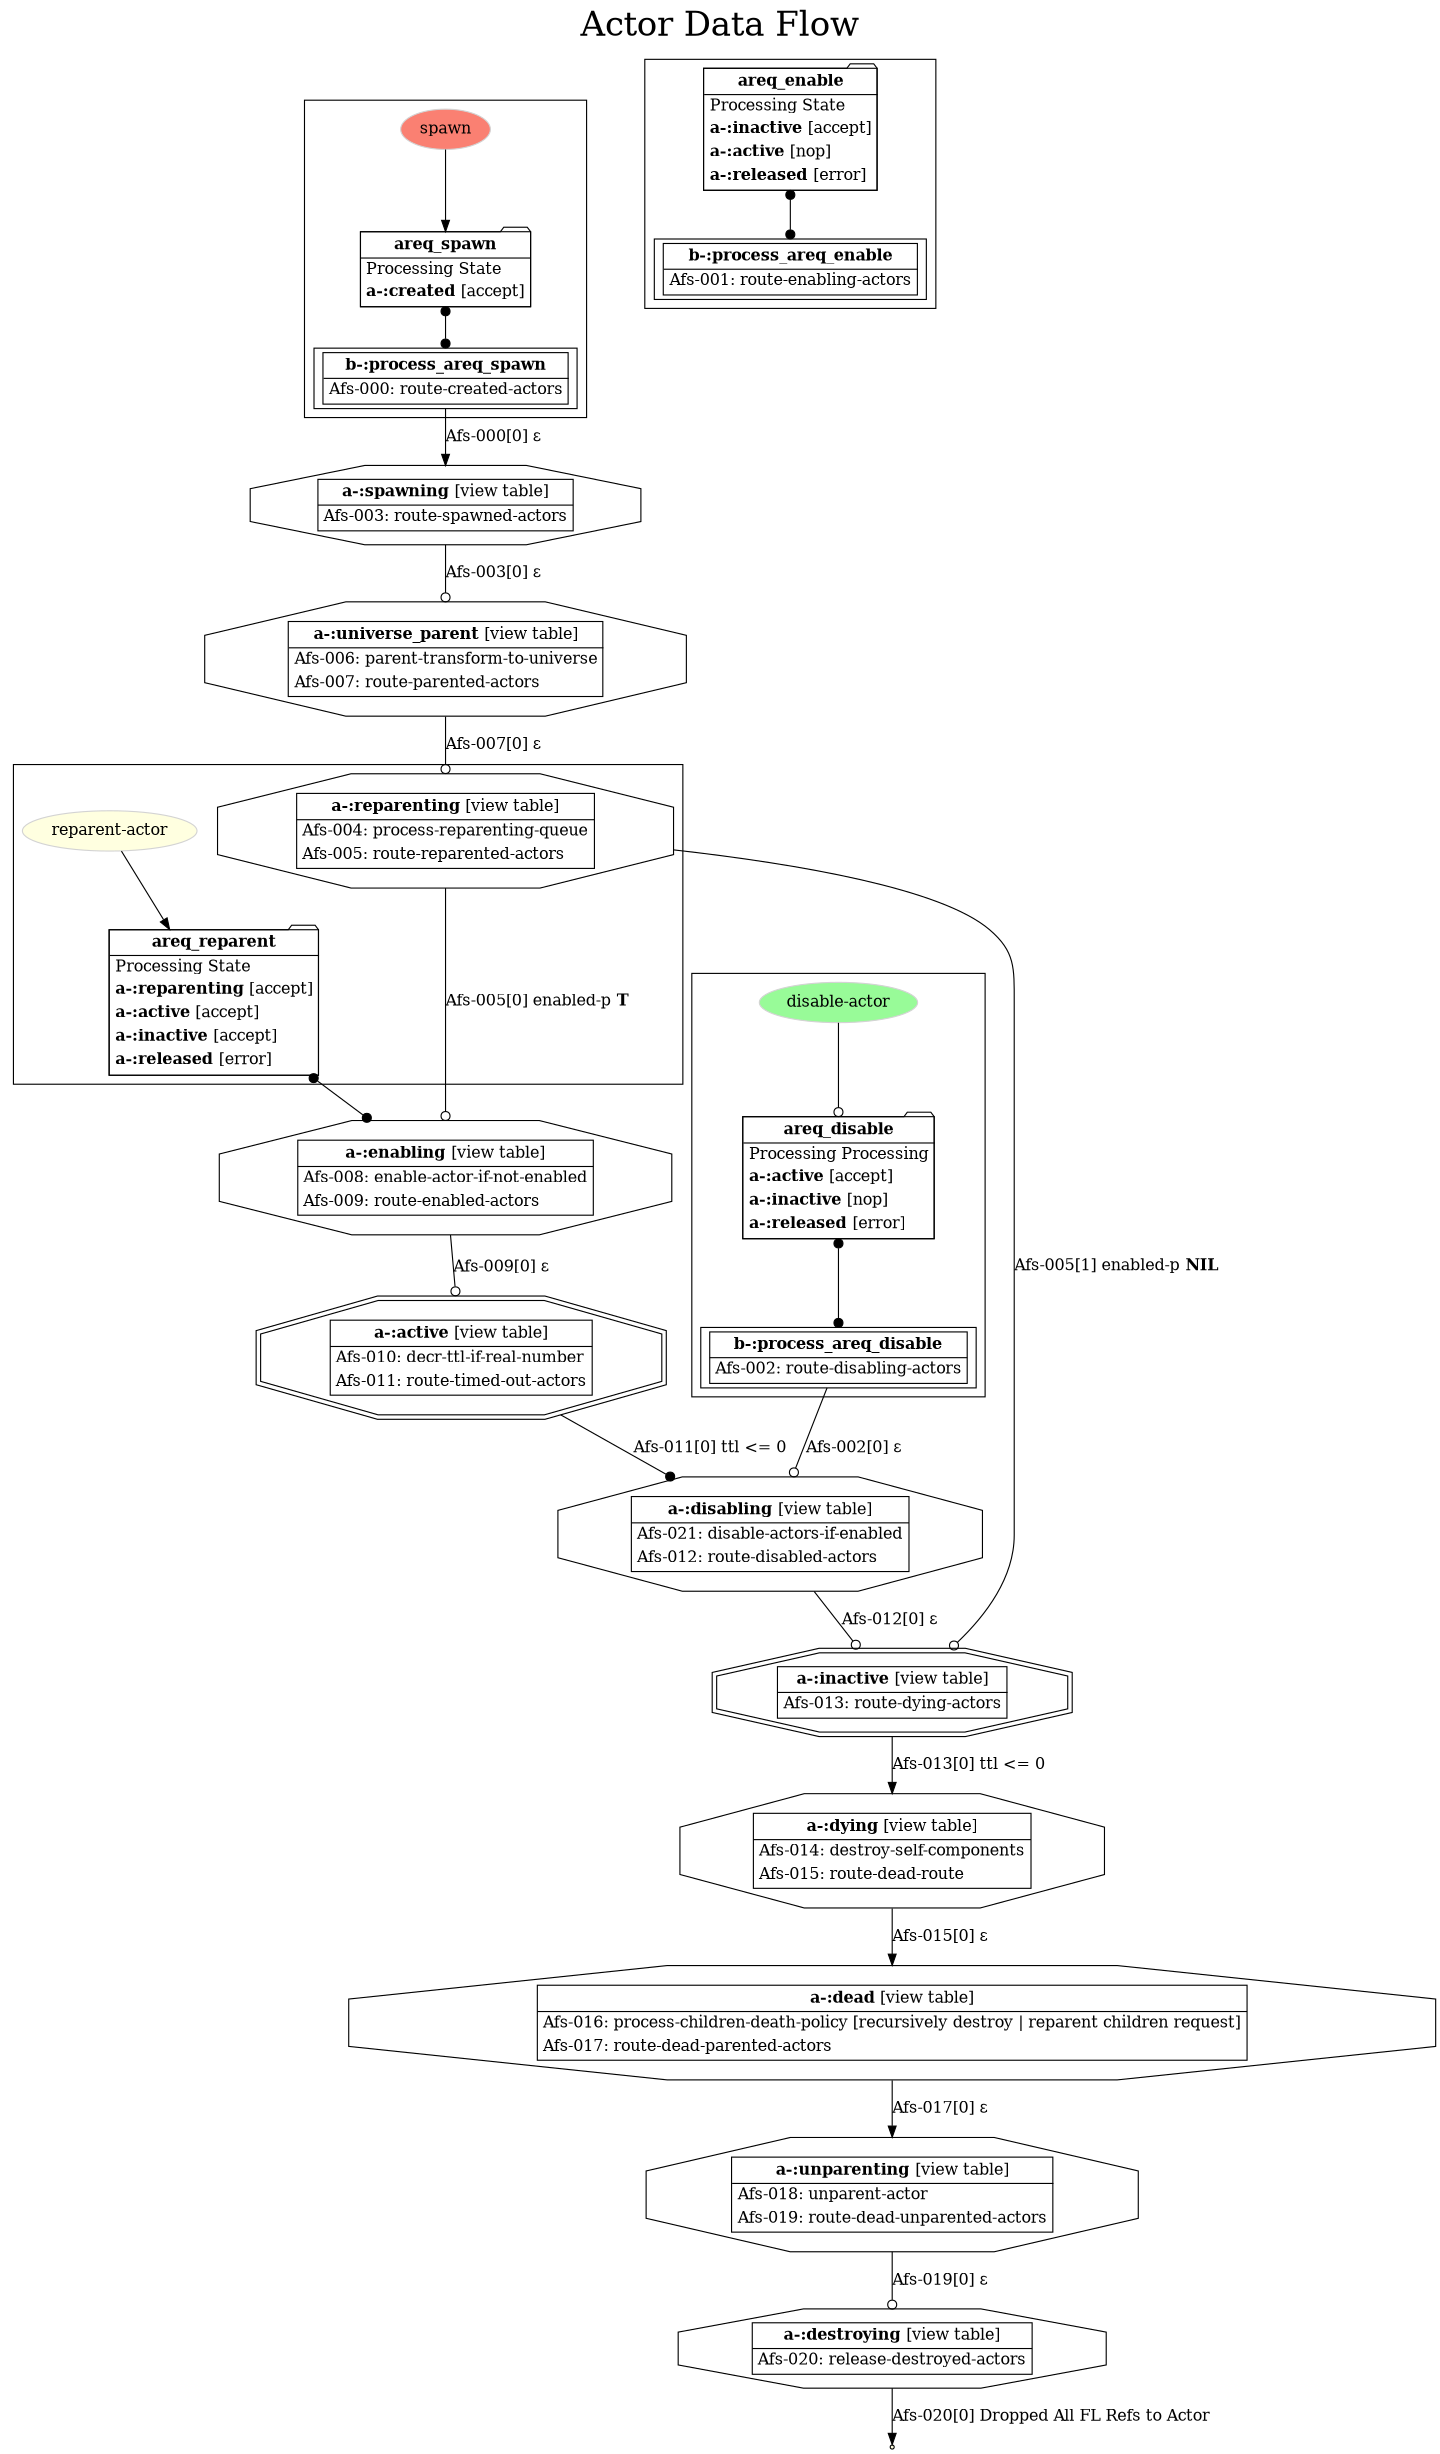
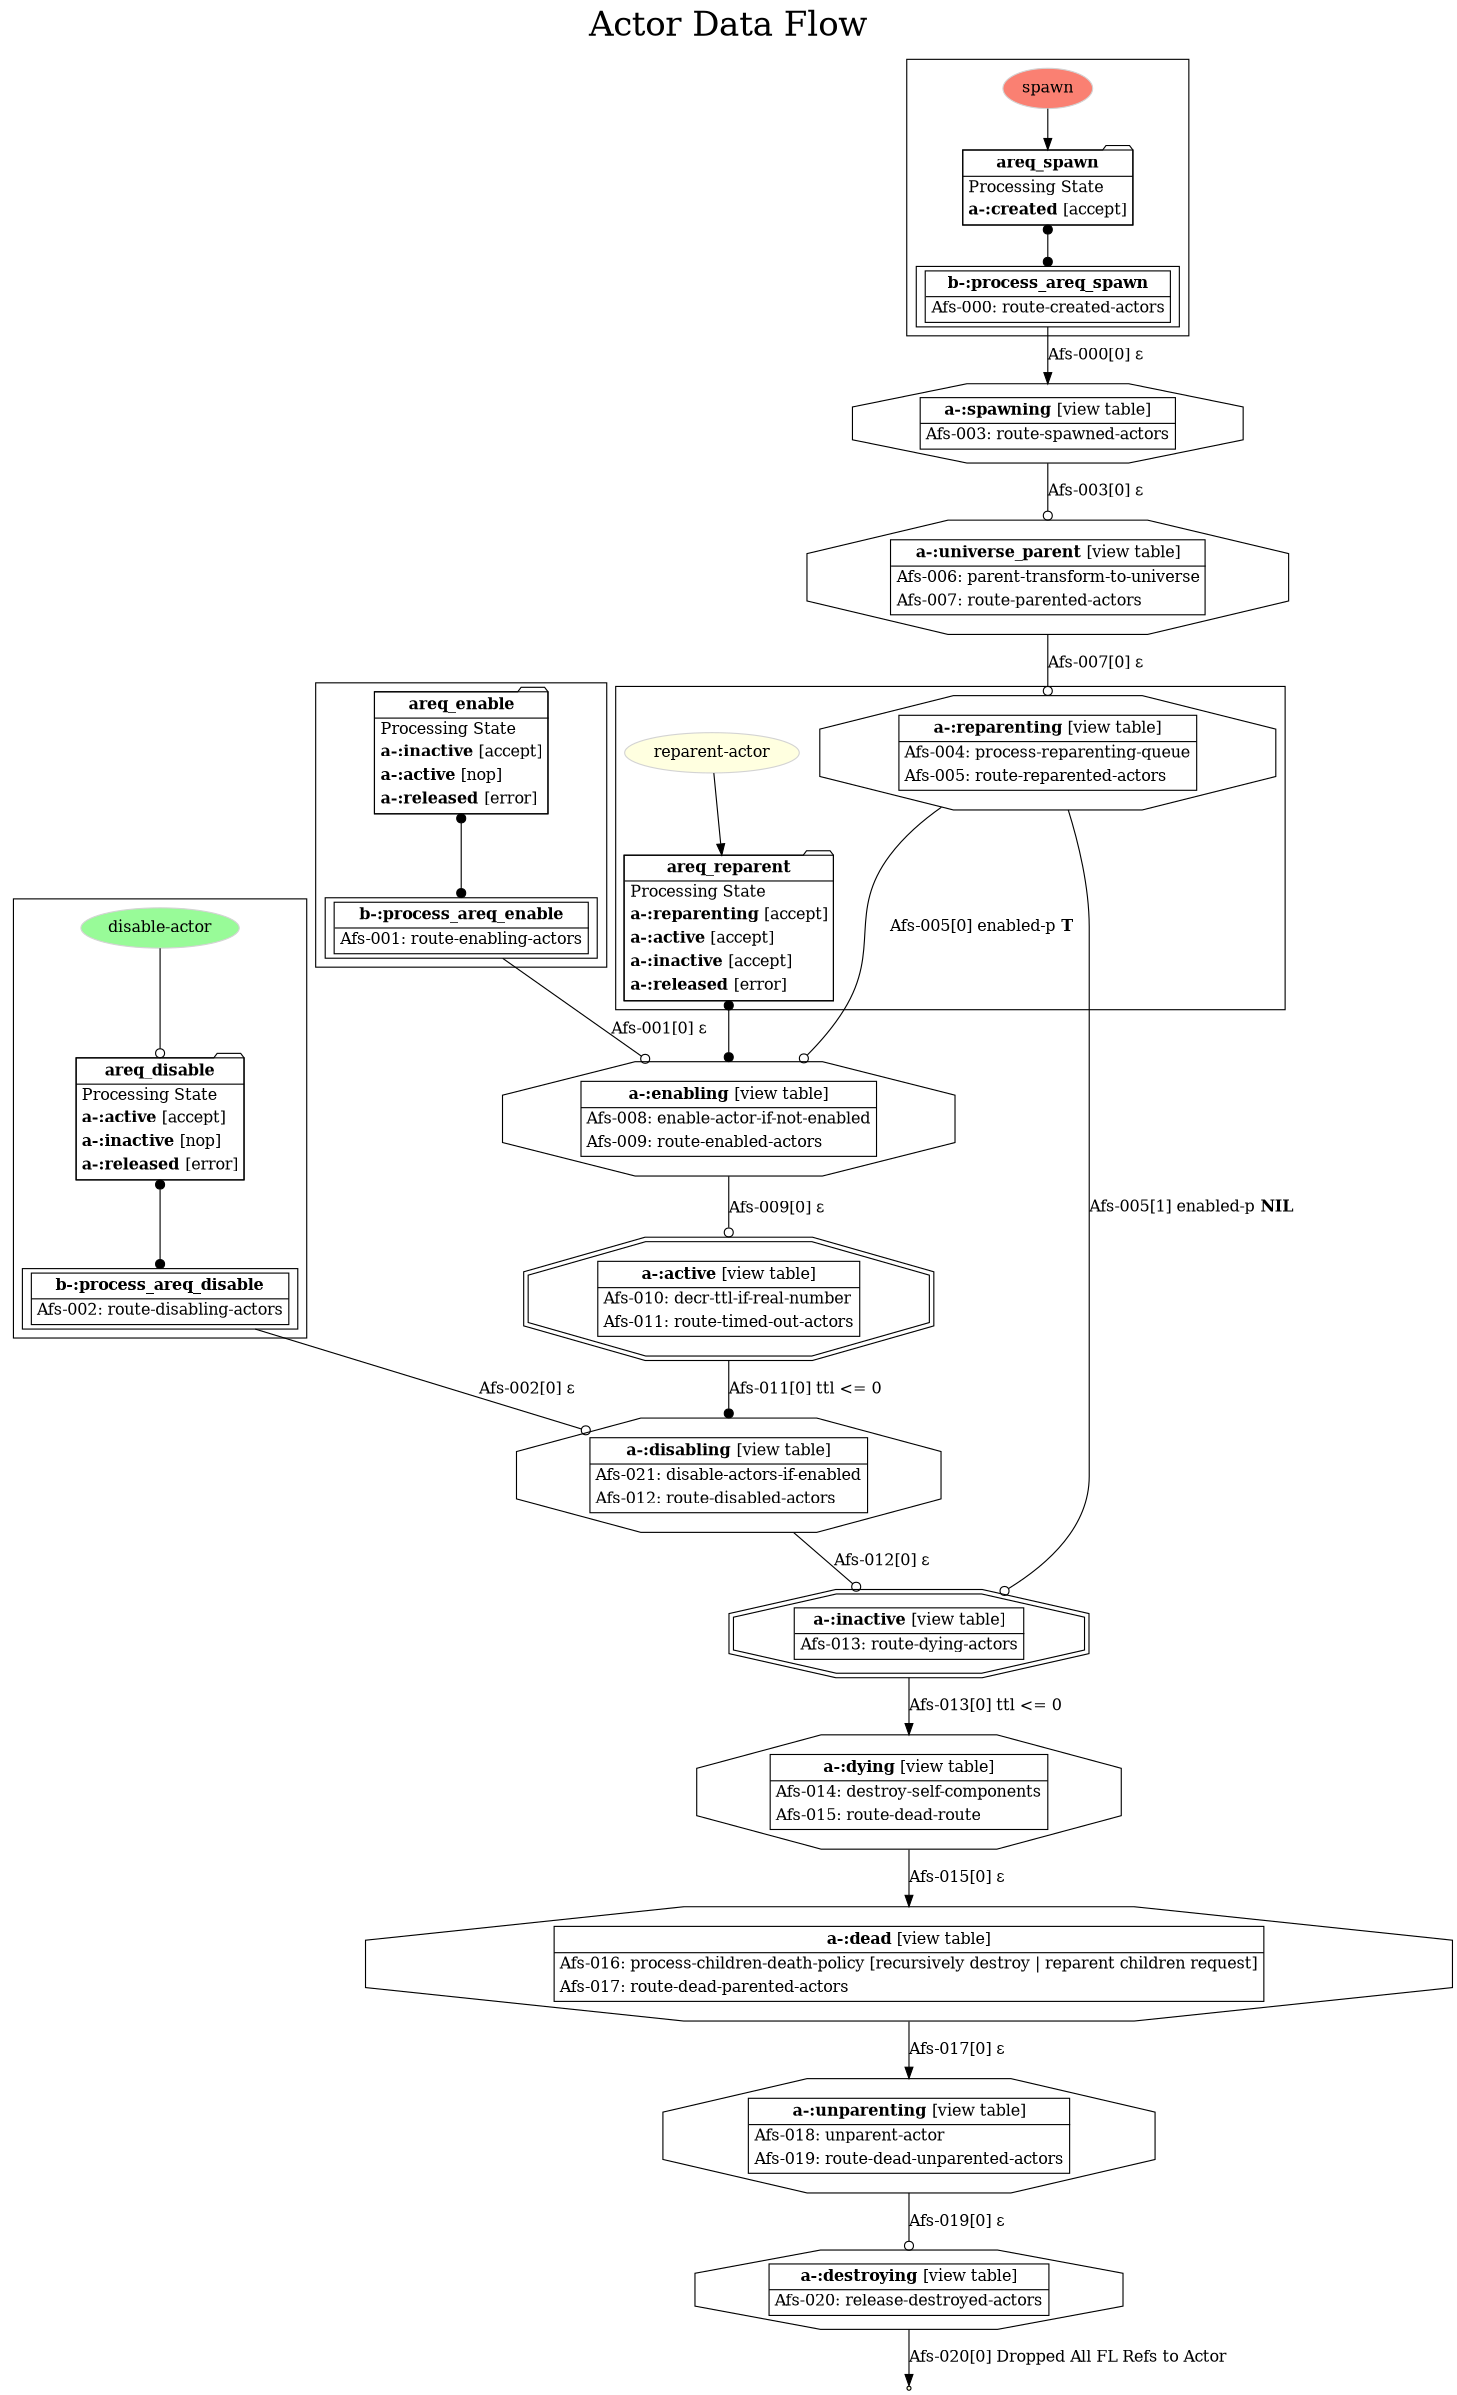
edge "b-:process_areq_enable" -> "a-:enabling": added, label "Afs-001[0] ε"
node "areq_disable": text "Processing Processing" -> "Processing State"
